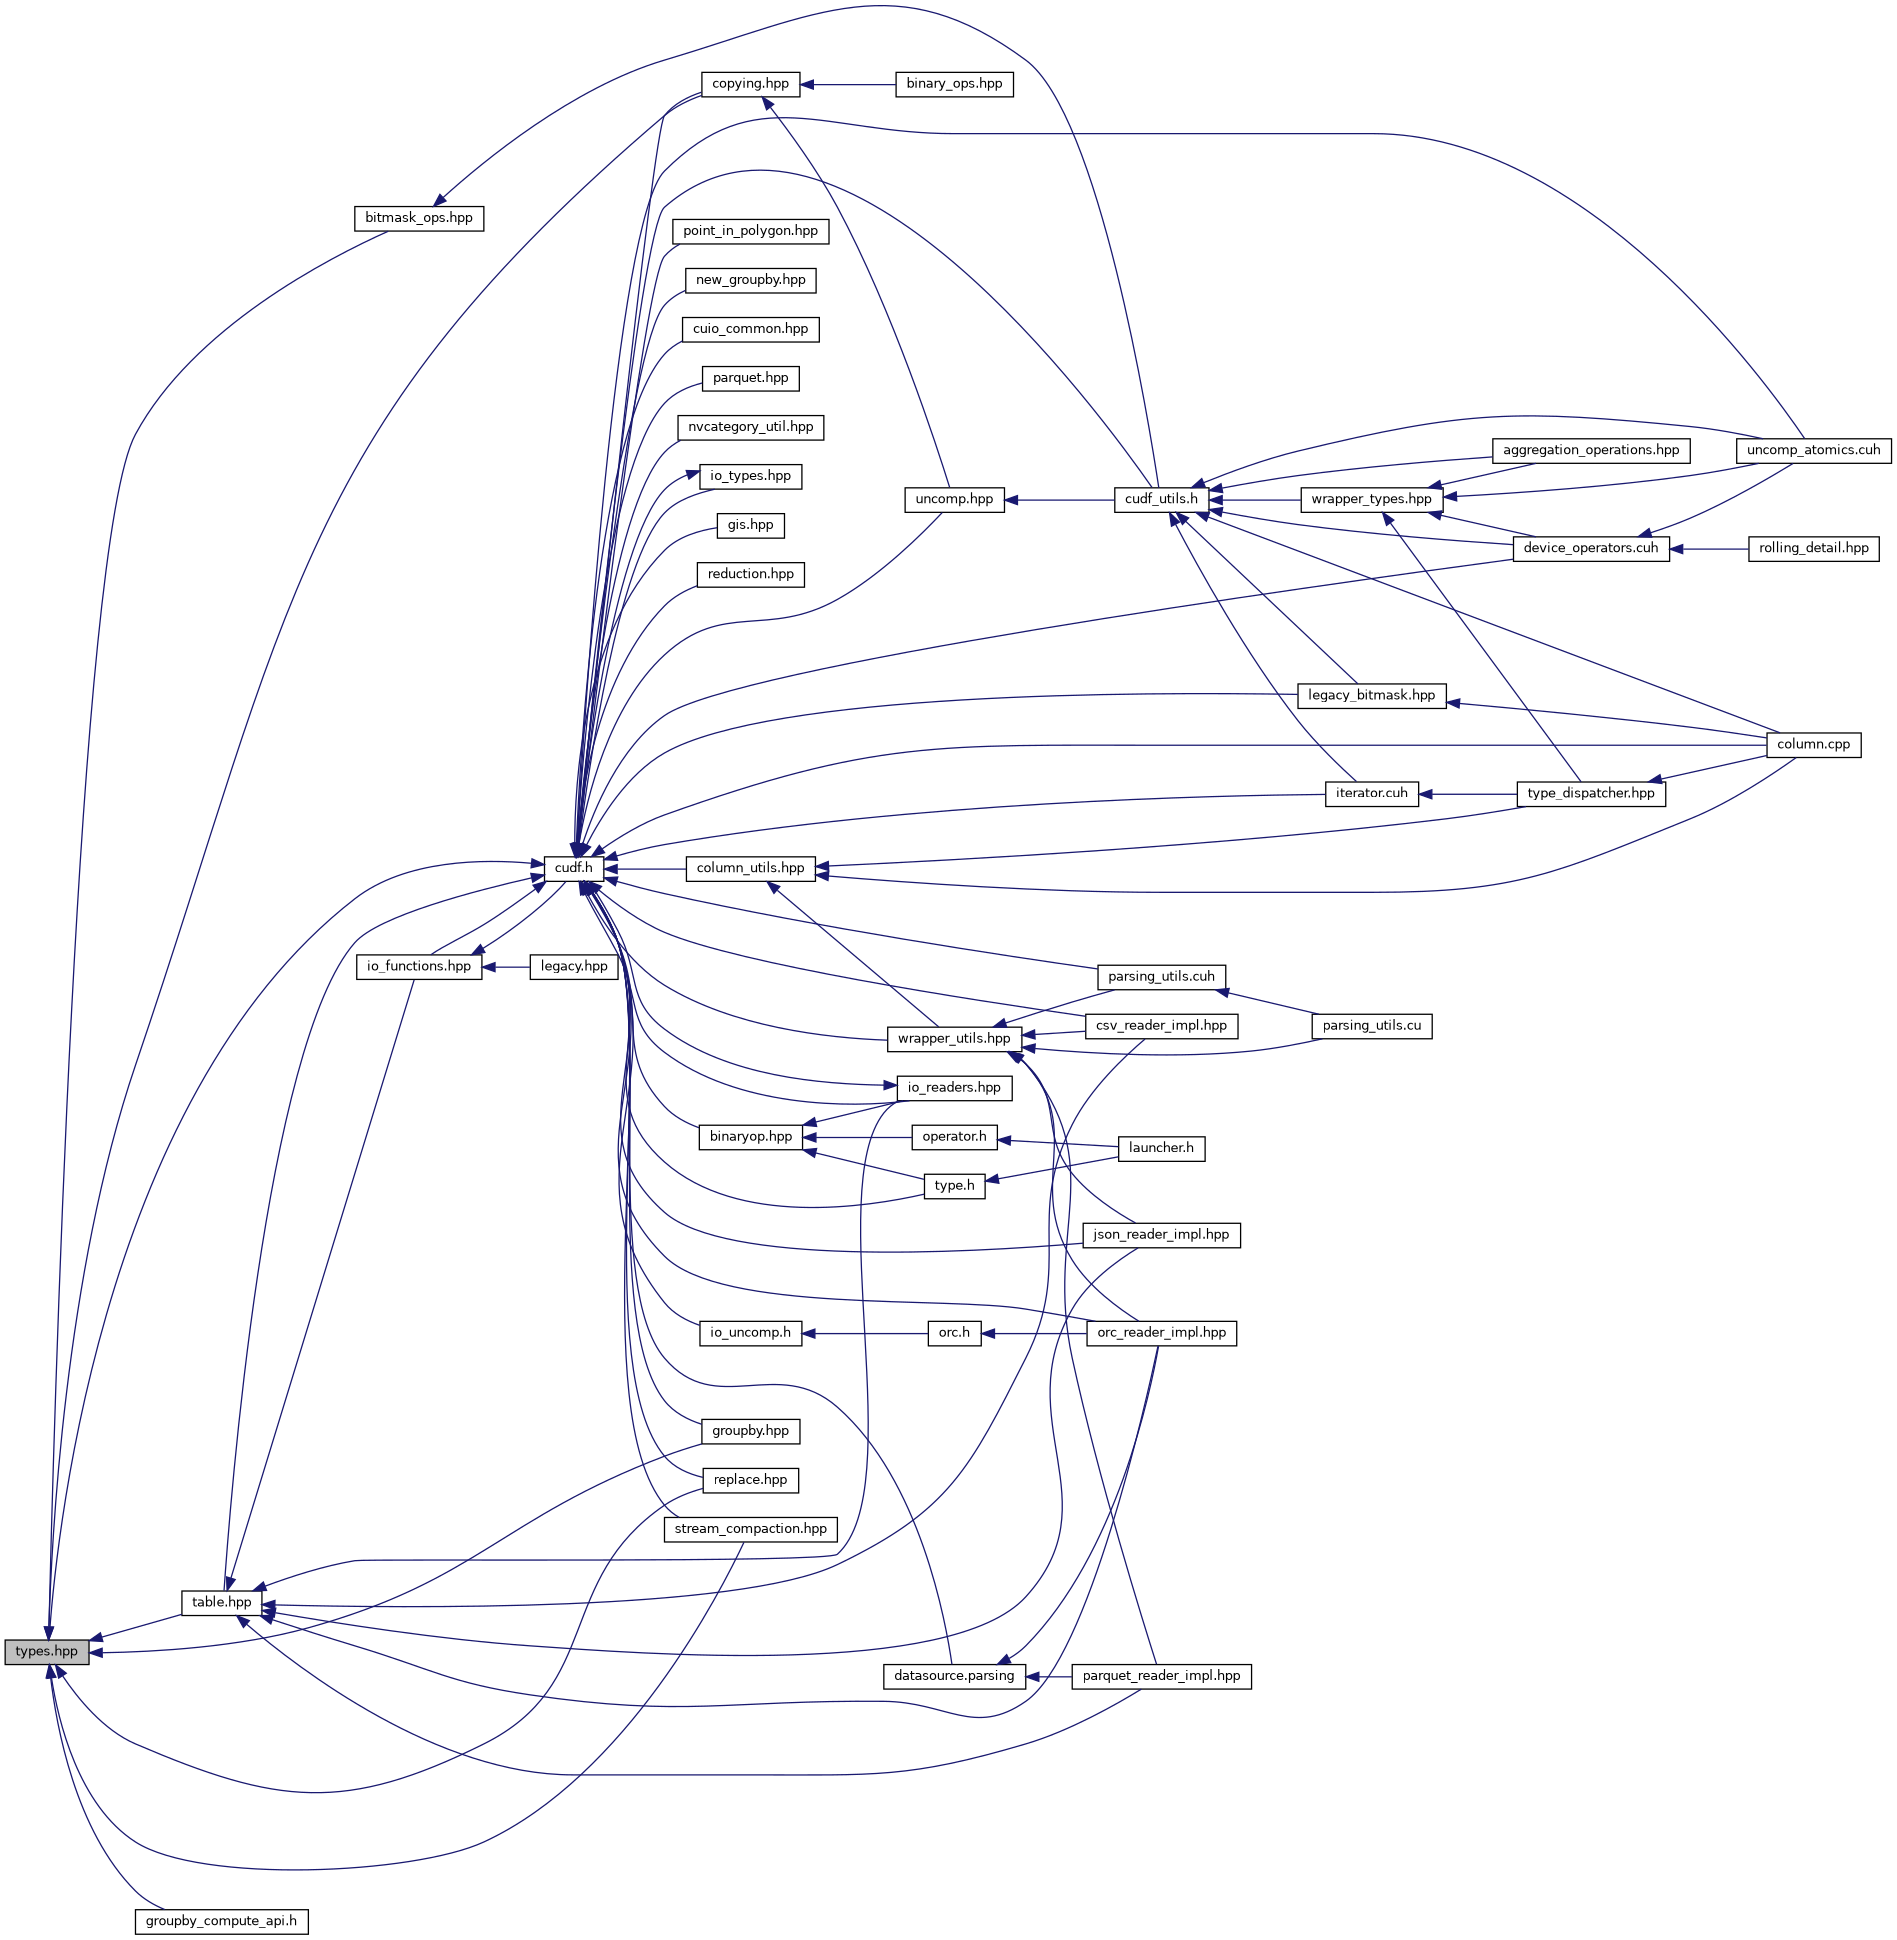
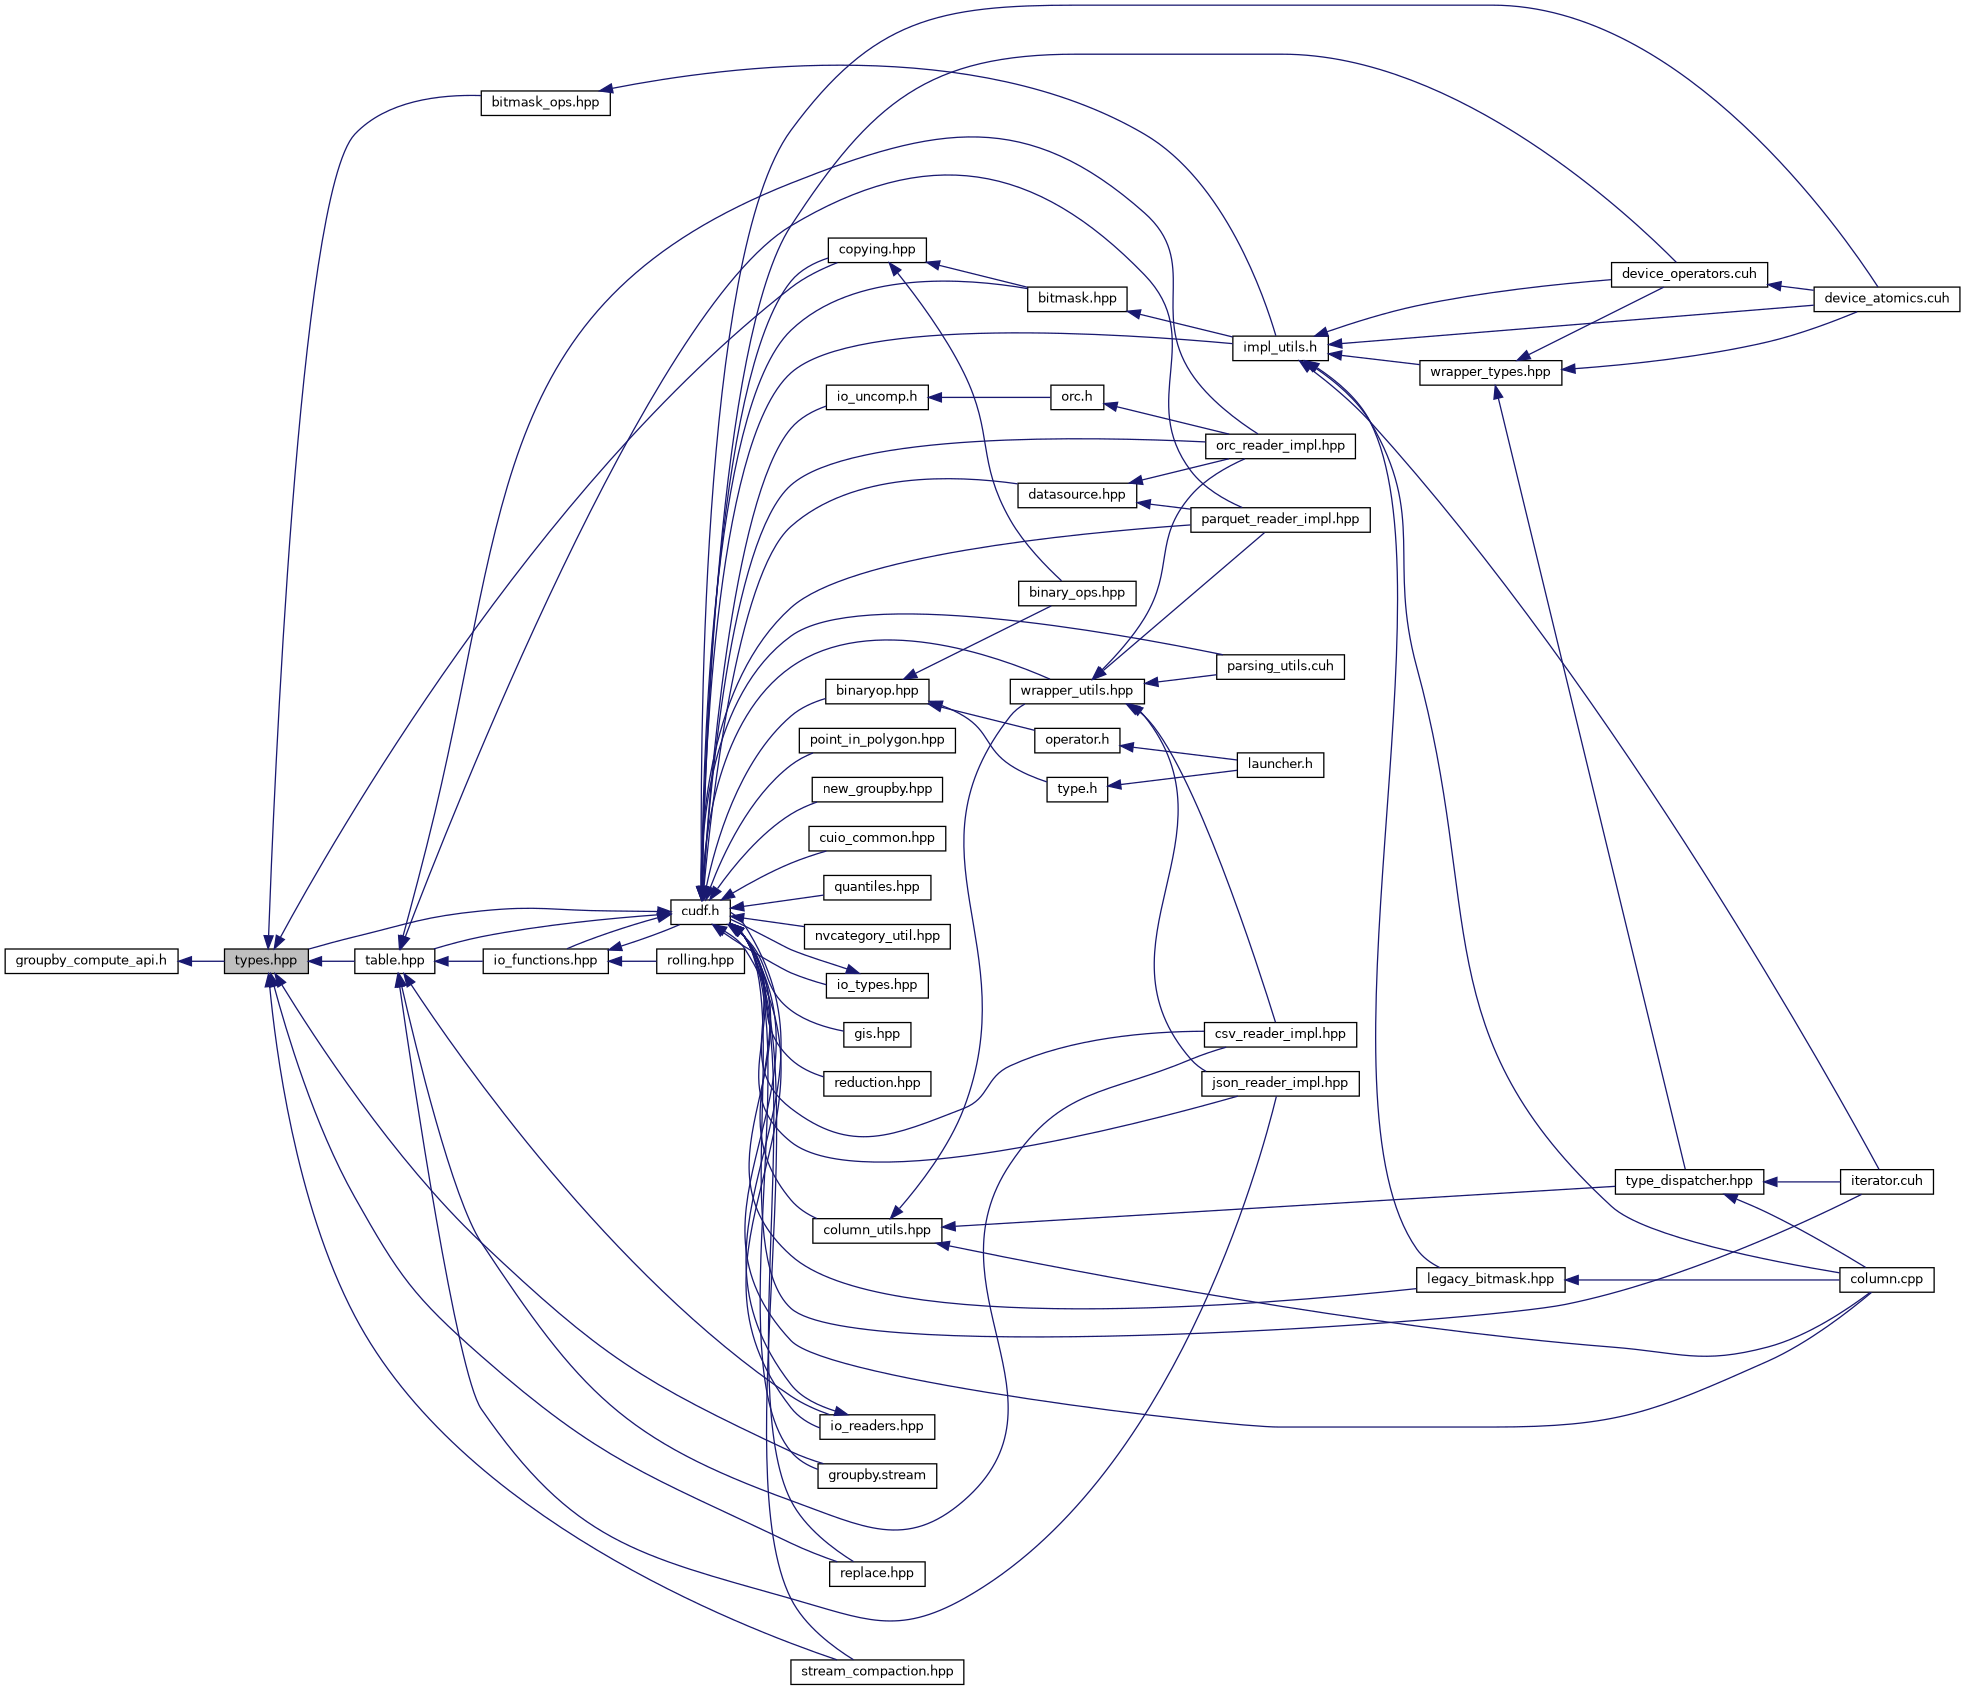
node "parquet.hpp": label "parquet.hpp" -> "quantiles.hpp"
node "aggregation_operations.hpp": removed
node "uncomp_atomics.cuh": label "uncomp_atomics.cuh" -> "device_atomics.cuh"
node "uncomp.hpp": label "uncomp.hpp" -> "bitmask.hpp"
node "cudf_utils.h": label "cudf_utils.h" -> "impl_utils.h"
node "rolling_detail.hpp": removed
edge "type_dispatcher.hpp" -> "iterator.cuh": reversed
node "legacy.hpp": label "legacy.hpp" -> "rolling.hpp"
node "parsing_utils.cu": removed
edge "io_readers.hpp" -> "binaryop.hpp": now "binary_ops.hpp" -> "binaryop.hpp"
edge "type.h" -> "cudf.h": now "parquet_reader_impl.hpp" -> "cudf.h"
node "groupby.hpp": label "groupby.hpp" -> "groupby.stream"
node "datasource.parsing": label "datasource.parsing" -> "datasource.hpp"
edge "groupby_compute_api.h" -> "types.hpp": reversed
